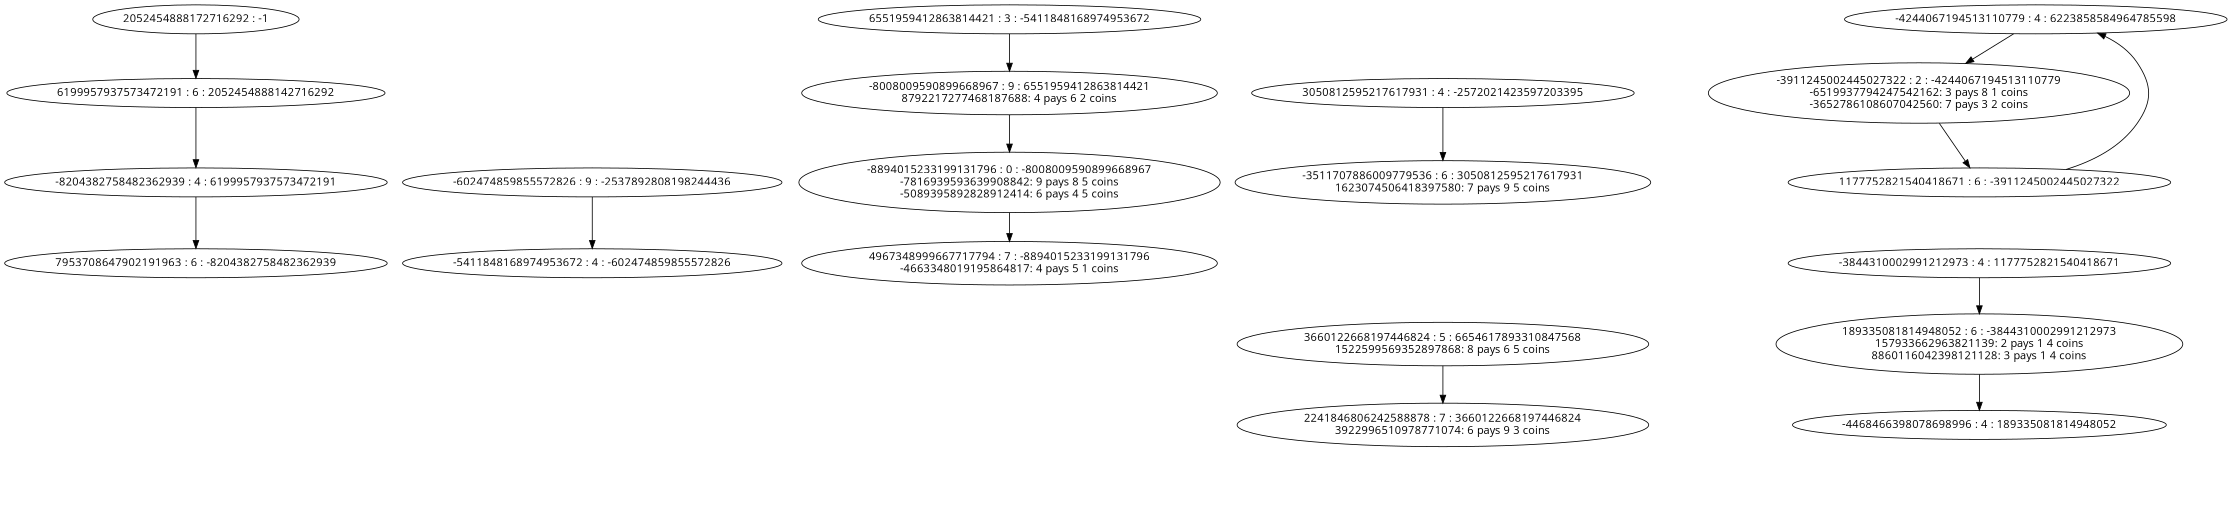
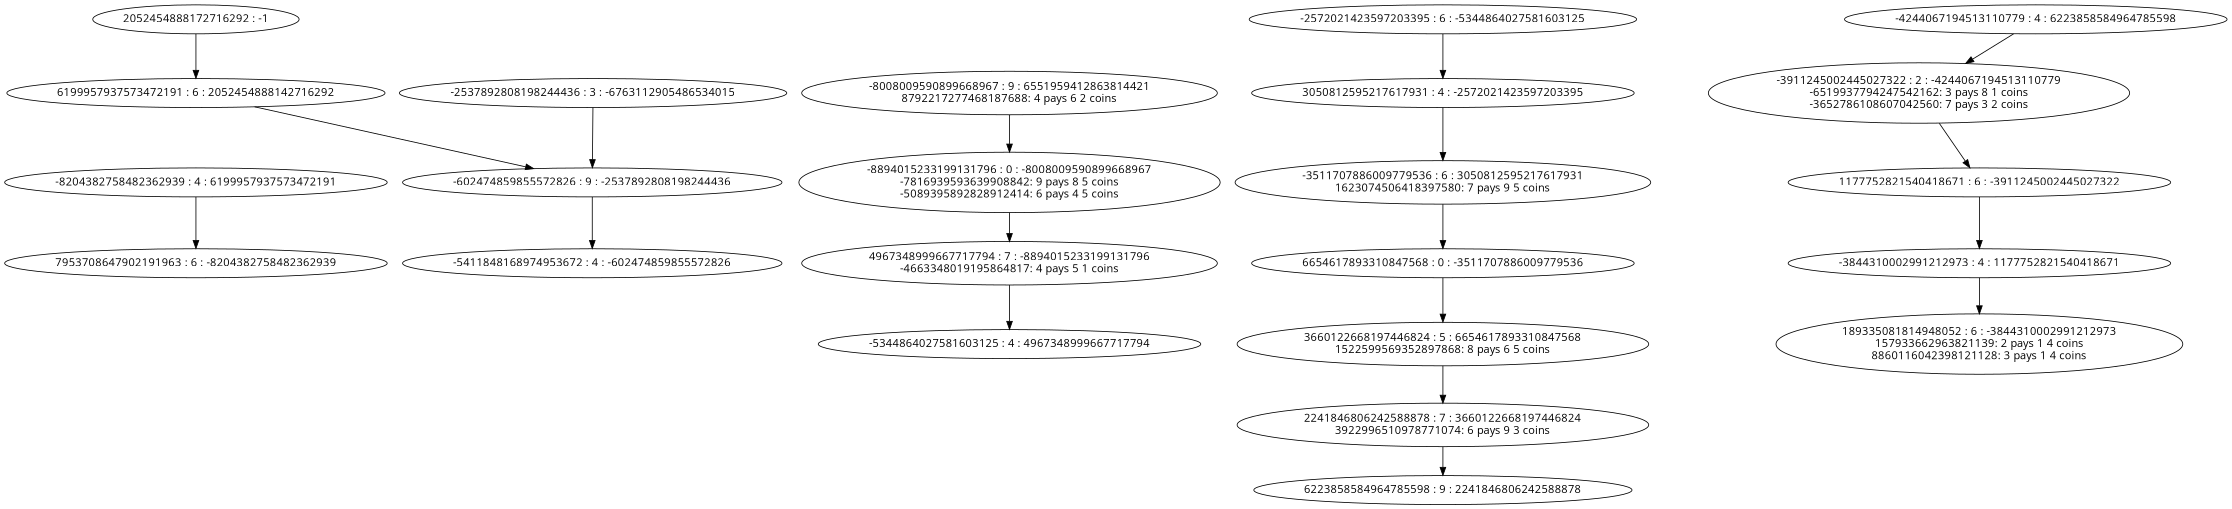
node "6551959412863814421 : 3 : -5411848168974953672": removed
node "-2572021423597203395 : 6 : -5344864027581603125": added
node "-2537892808198244436 : 3 : -6763112905486534015": added
edge "1177752821540418671 : 6 : -3911245002445027322" -> "-4244067194513110779 : 4 : 6223858584964785598": now "1177752821540418671 : 6 : -3911245002445027322" -> "-3844310002991212973 : 4 : 1177752821540418671"
edge "6199957937573472191 : 6 : 2052454888142716292" -> "-8204382758482362939 : 4 : 6199957937573472191": now "6199957937573472191 : 6 : 2052454888142716292" -> "-602474859855572826 : 9 : -2537892808198244436"
node "6654617893310847568 : 0 : -3511707886009779536": added
node "-5344864027581603125 : 4 : 4967348999667717794": added
node "-4468466398078698996 : 4 : 189335081814948052": removed
node "6223858584964785598 : 9 : 2241846806242588878": added
